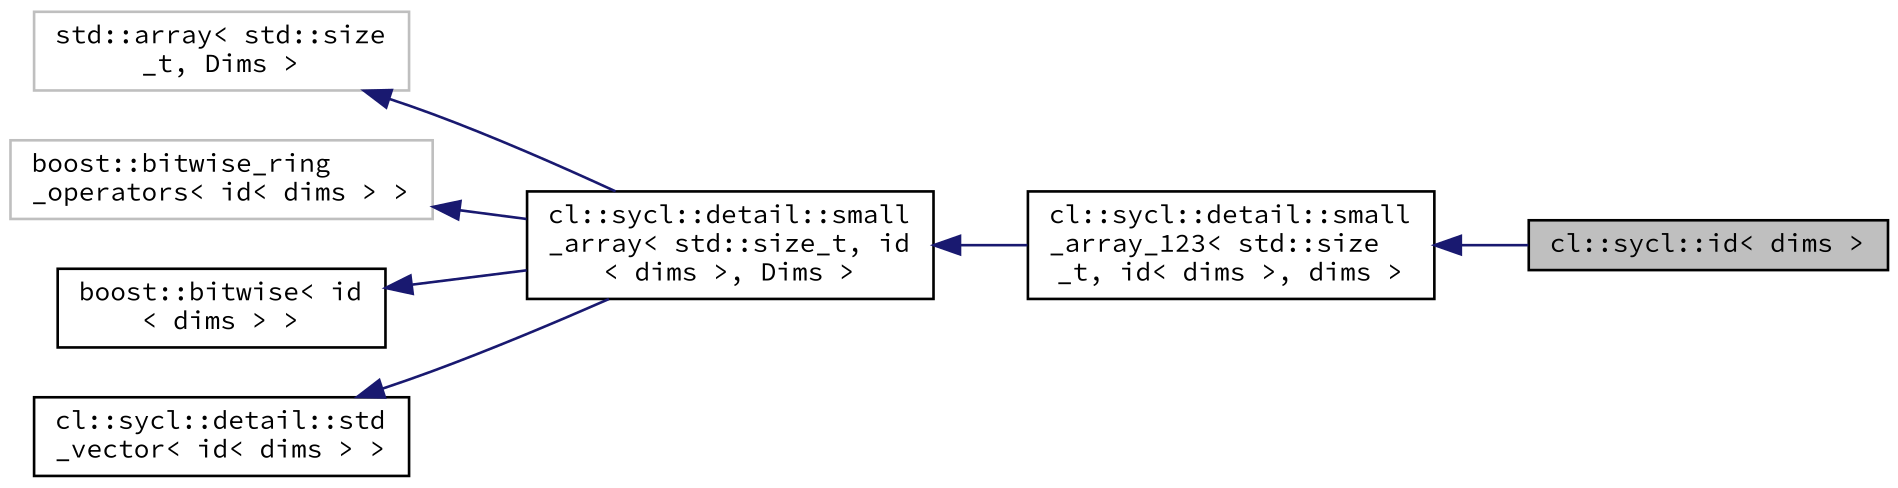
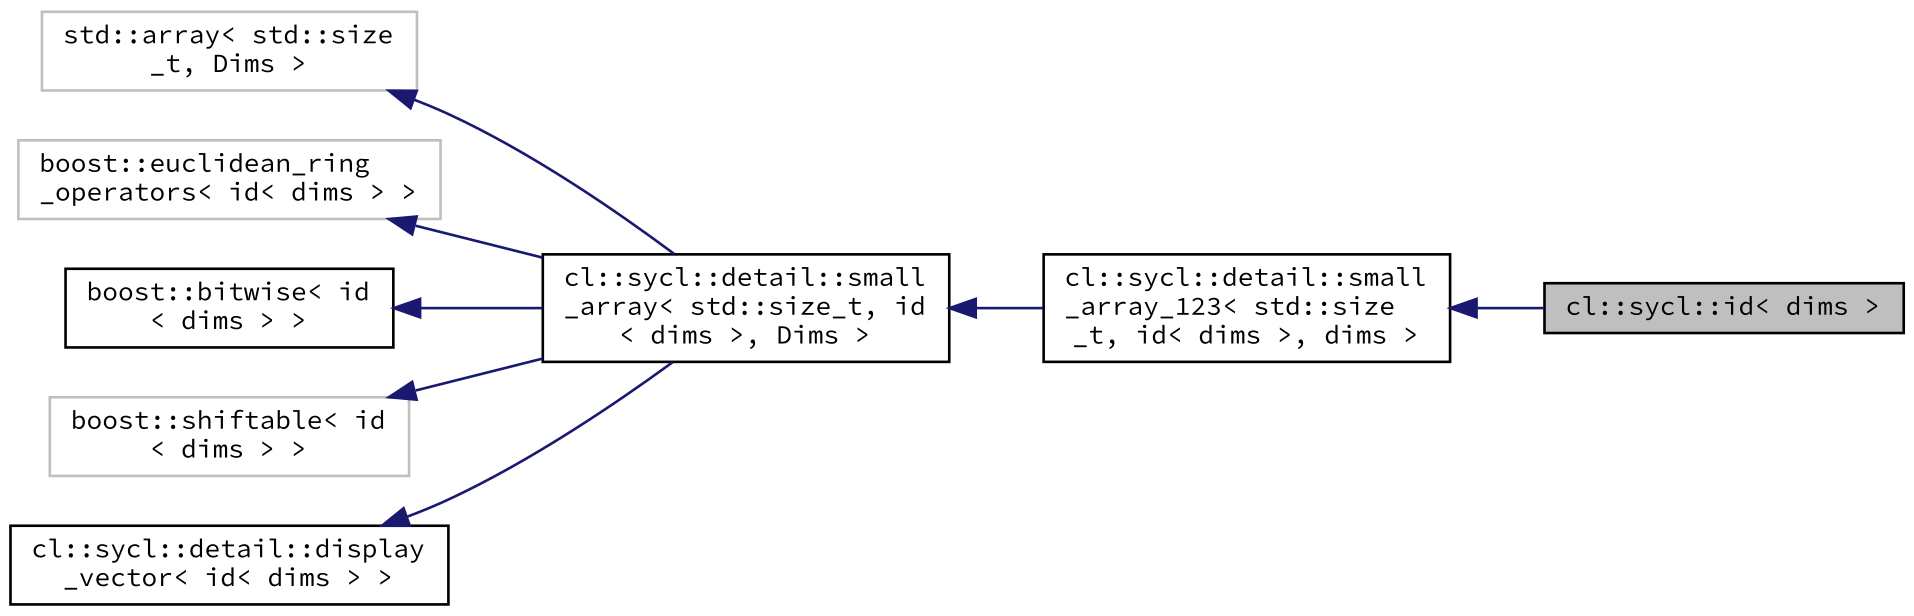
node "boost::bitwise_ring _operators< id< dims > >": label "boost::bitwise_ring _operators< id< dims > >" -> "boost::euclidean_ring _operators< id< dims > >"
node "cl::sycl::detail::std _vector< id< dims > >": label "cl::sycl::detail::std _vector< id< dims > >" -> "cl::sycl::detail::display _vector< id< dims > >"
node "boost::shiftable< id < dims > >": added
